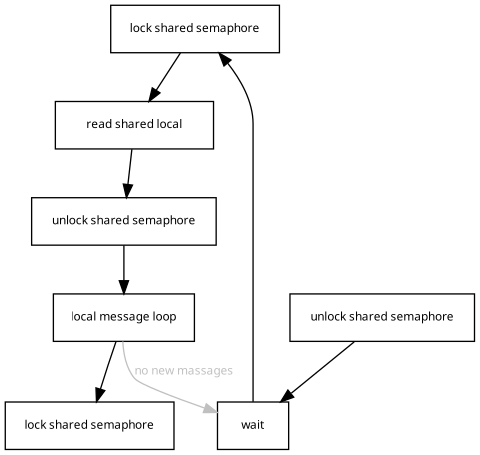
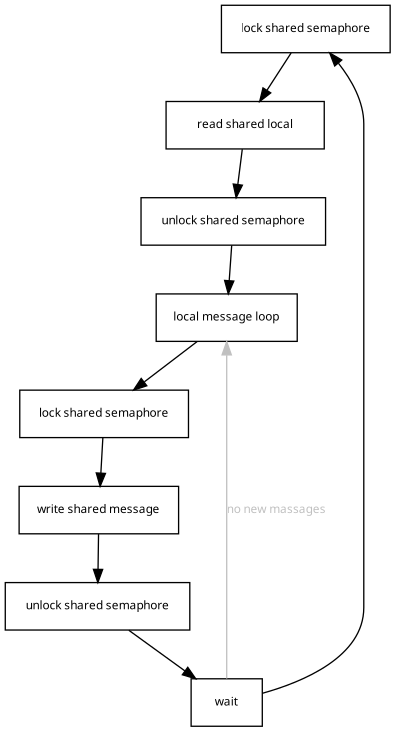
edge "local message loop" -> "wait": reversed
node "write shared message": added
